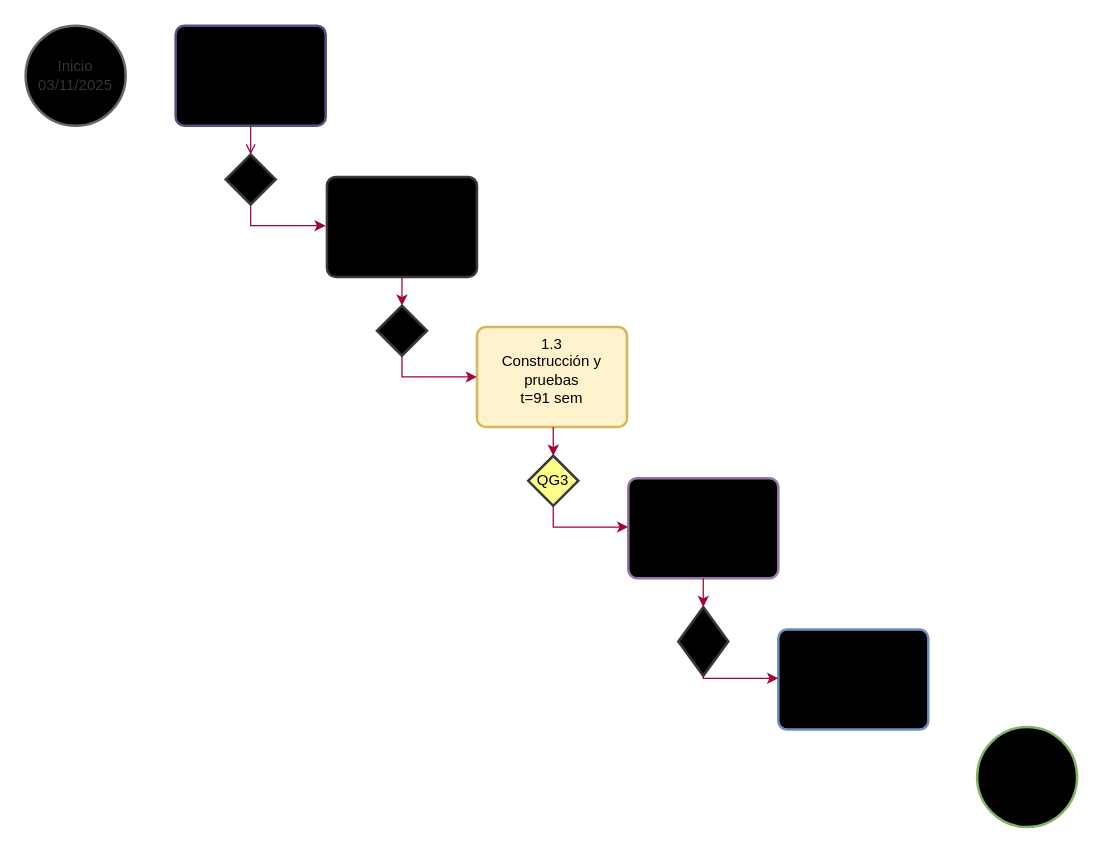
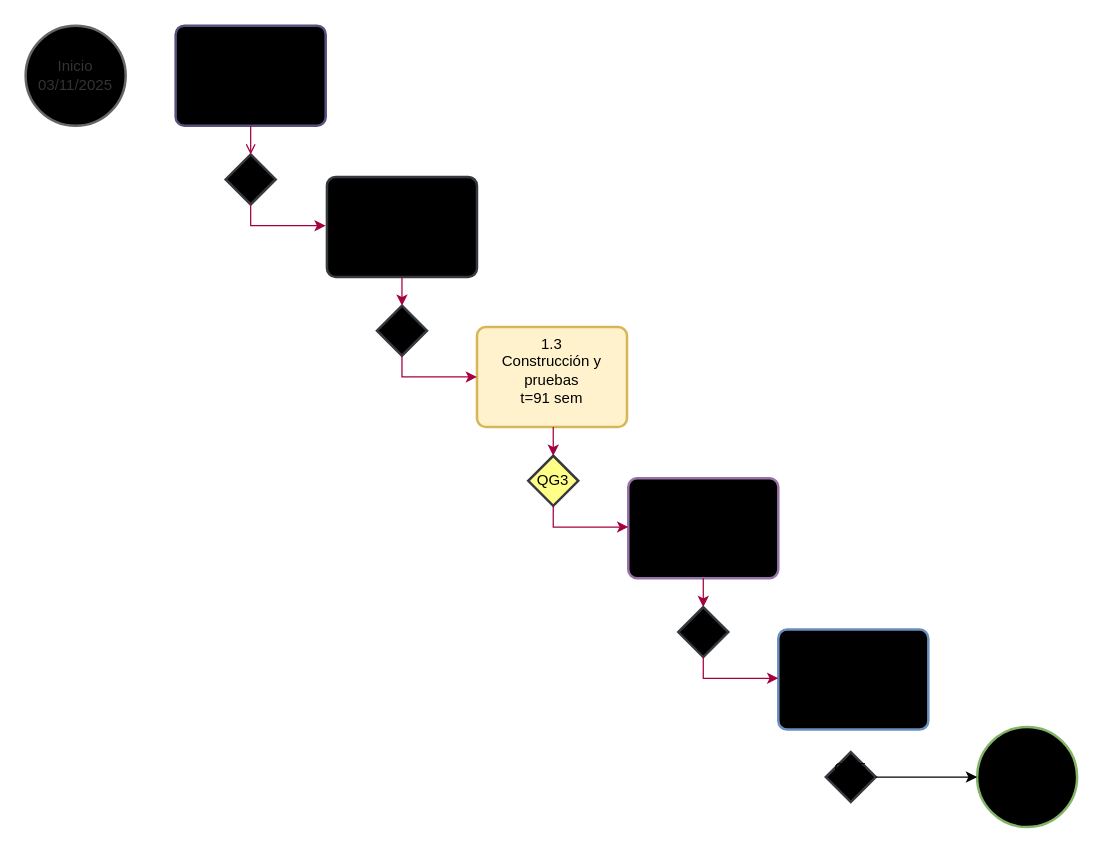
node "QG4": size 50x69 -> 50x50
node "QG5 CP": added
edge "QG5 CP" -> "Fin 15/06/2026": added
